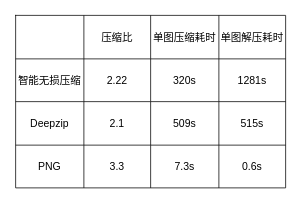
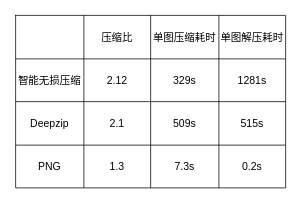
node "2.22": label "2.22" -> "2.12"
node "320s": label "320s" -> "329s"
node "3.3": label "3.3" -> "1.3"
node "0.6s": label "0.6s" -> "0.2s"
